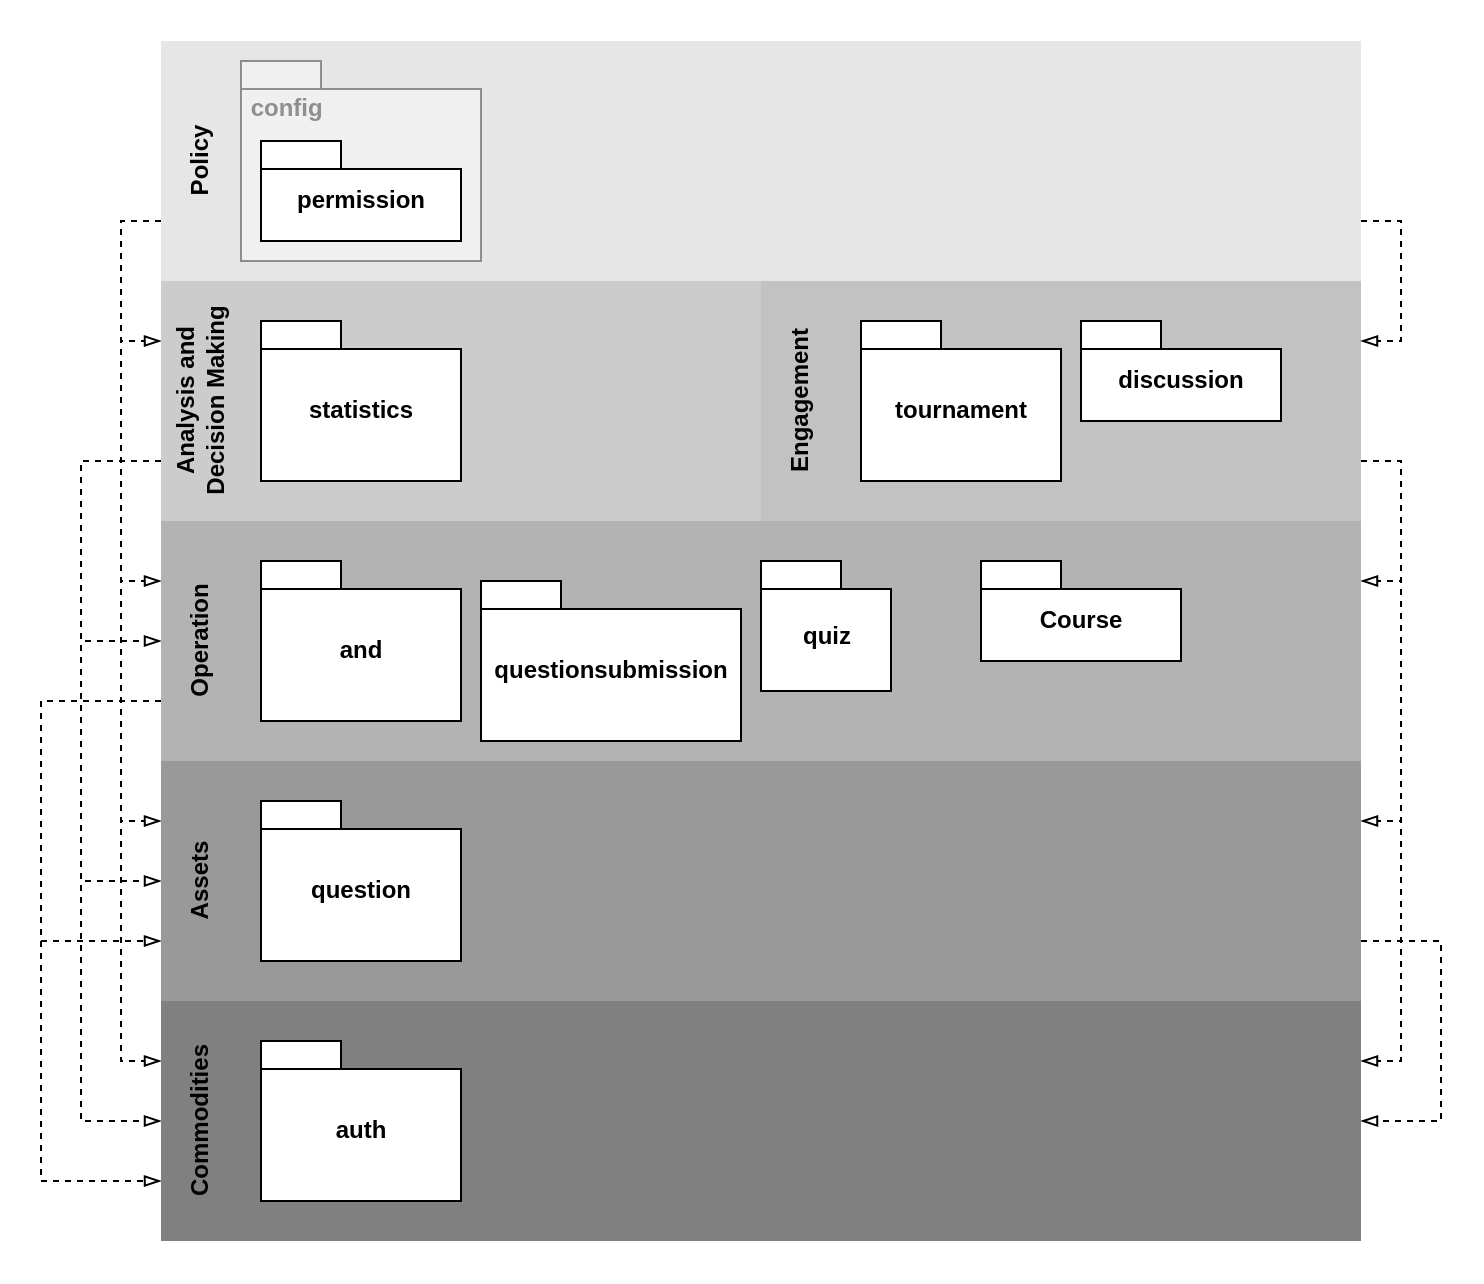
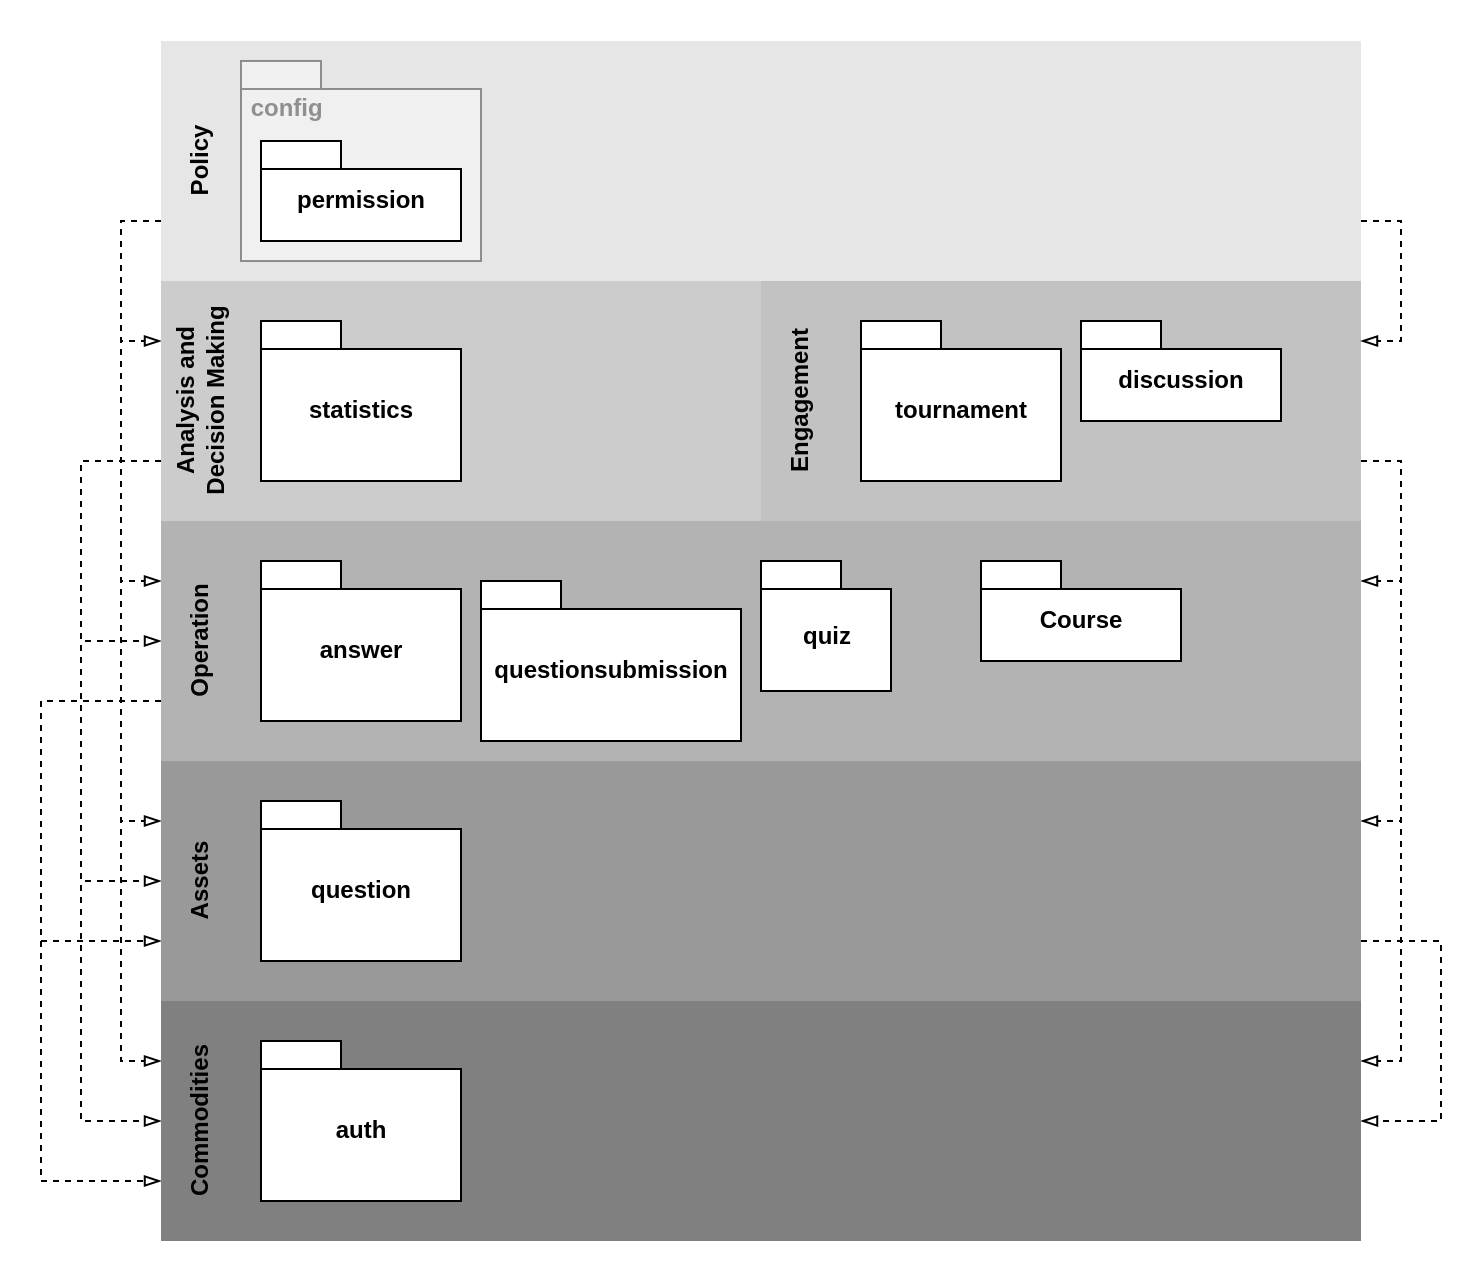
node "and": label "and" -> "answer"
